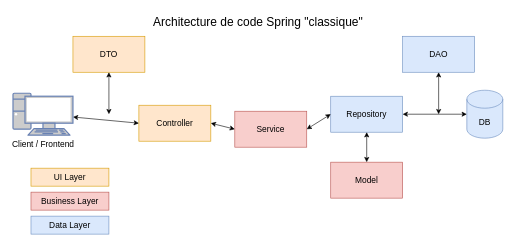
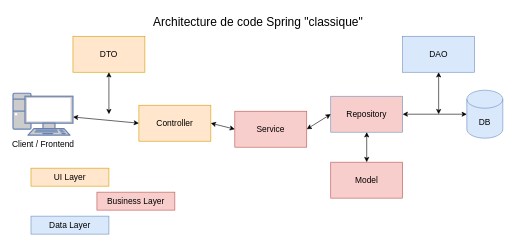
node "Repository": fillcolor #dae8fc -> #f8cecc
node "Business Layer": moved (70, 201) -> (136, 201)
